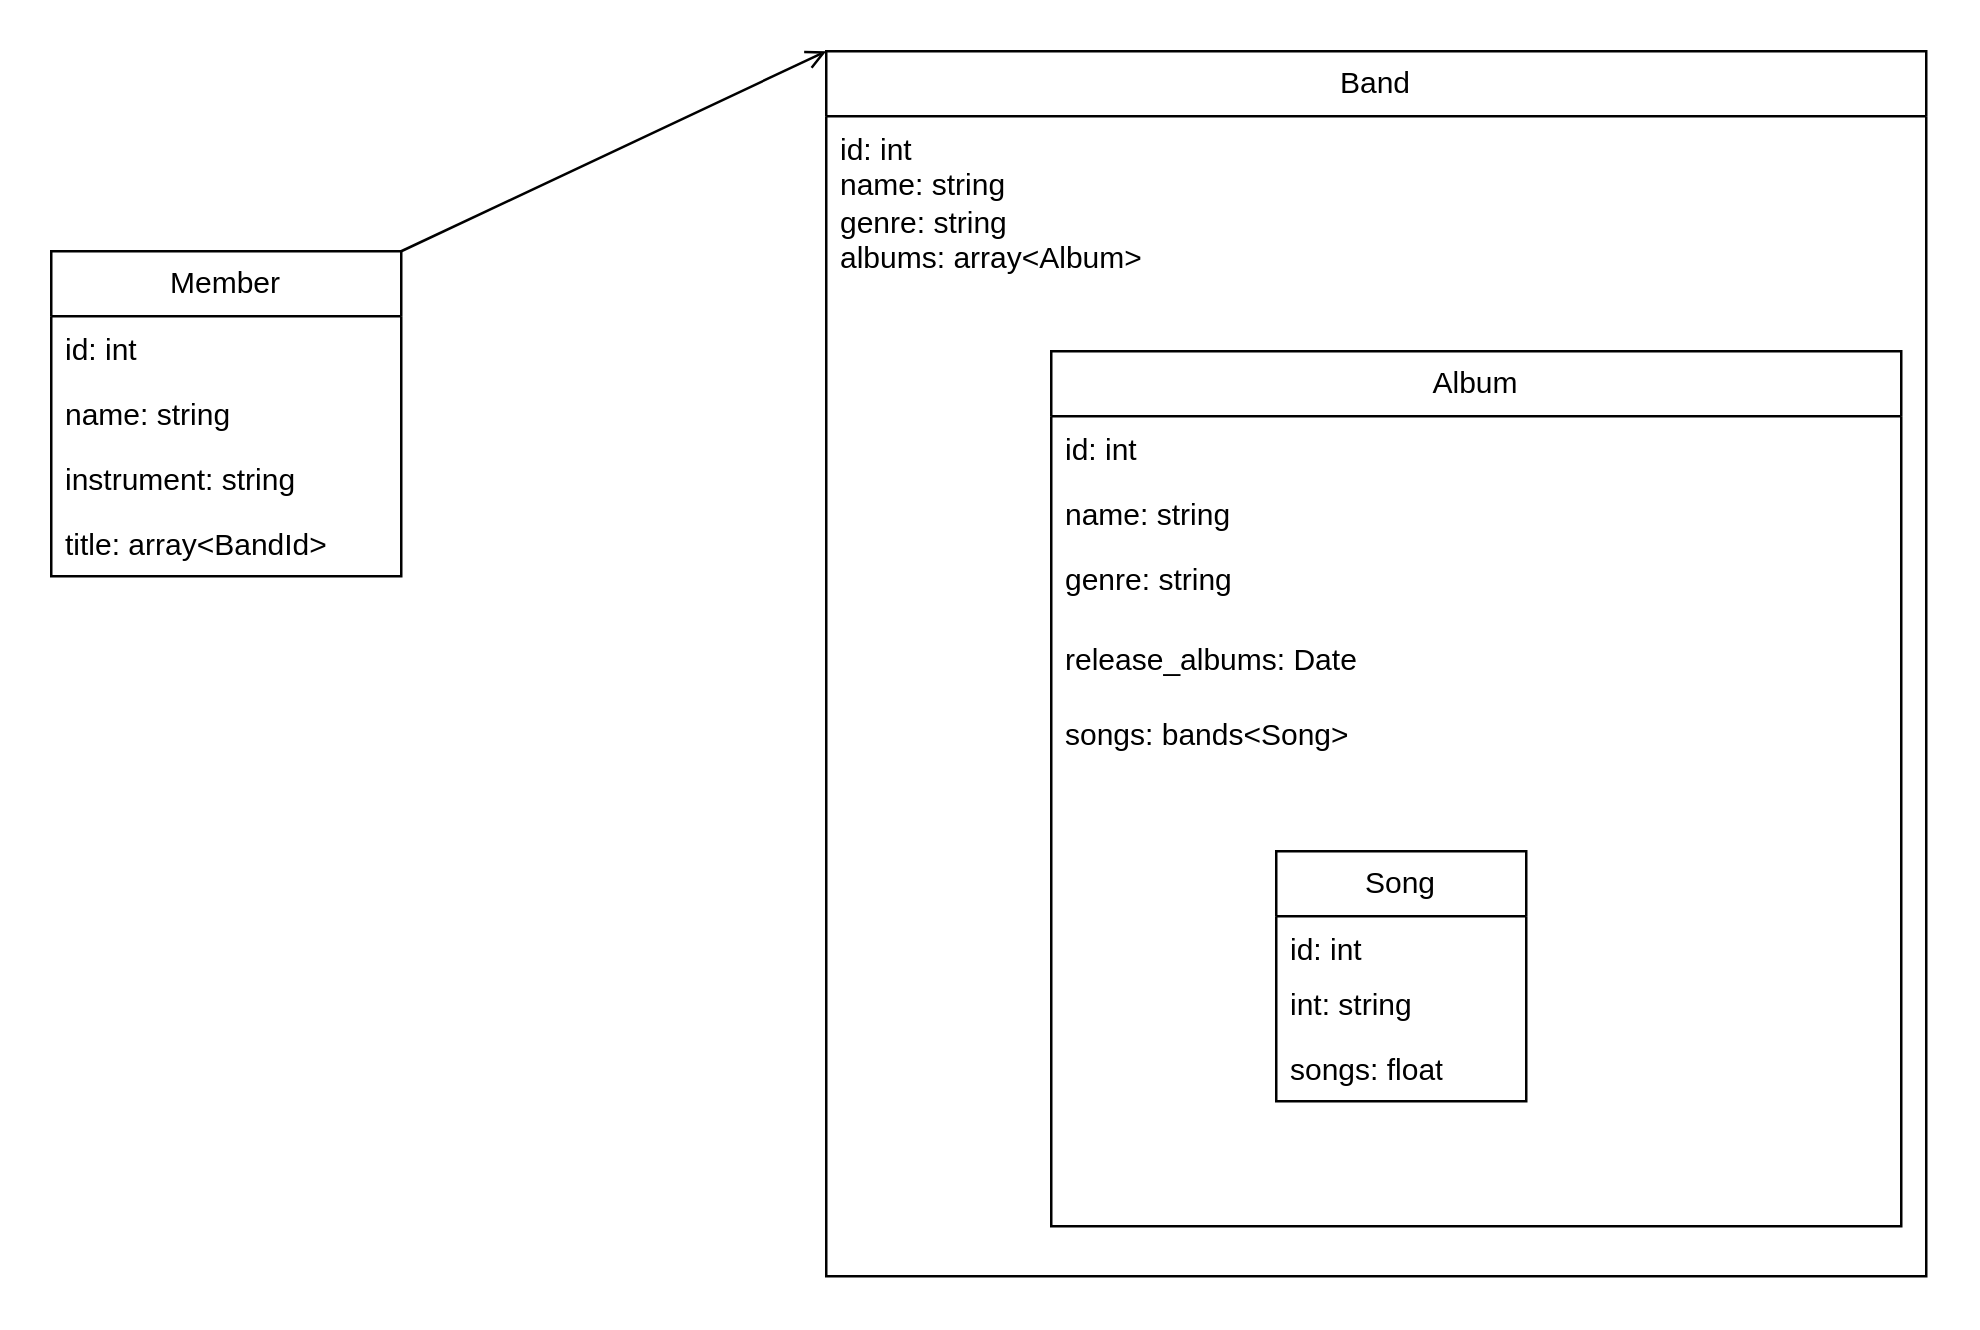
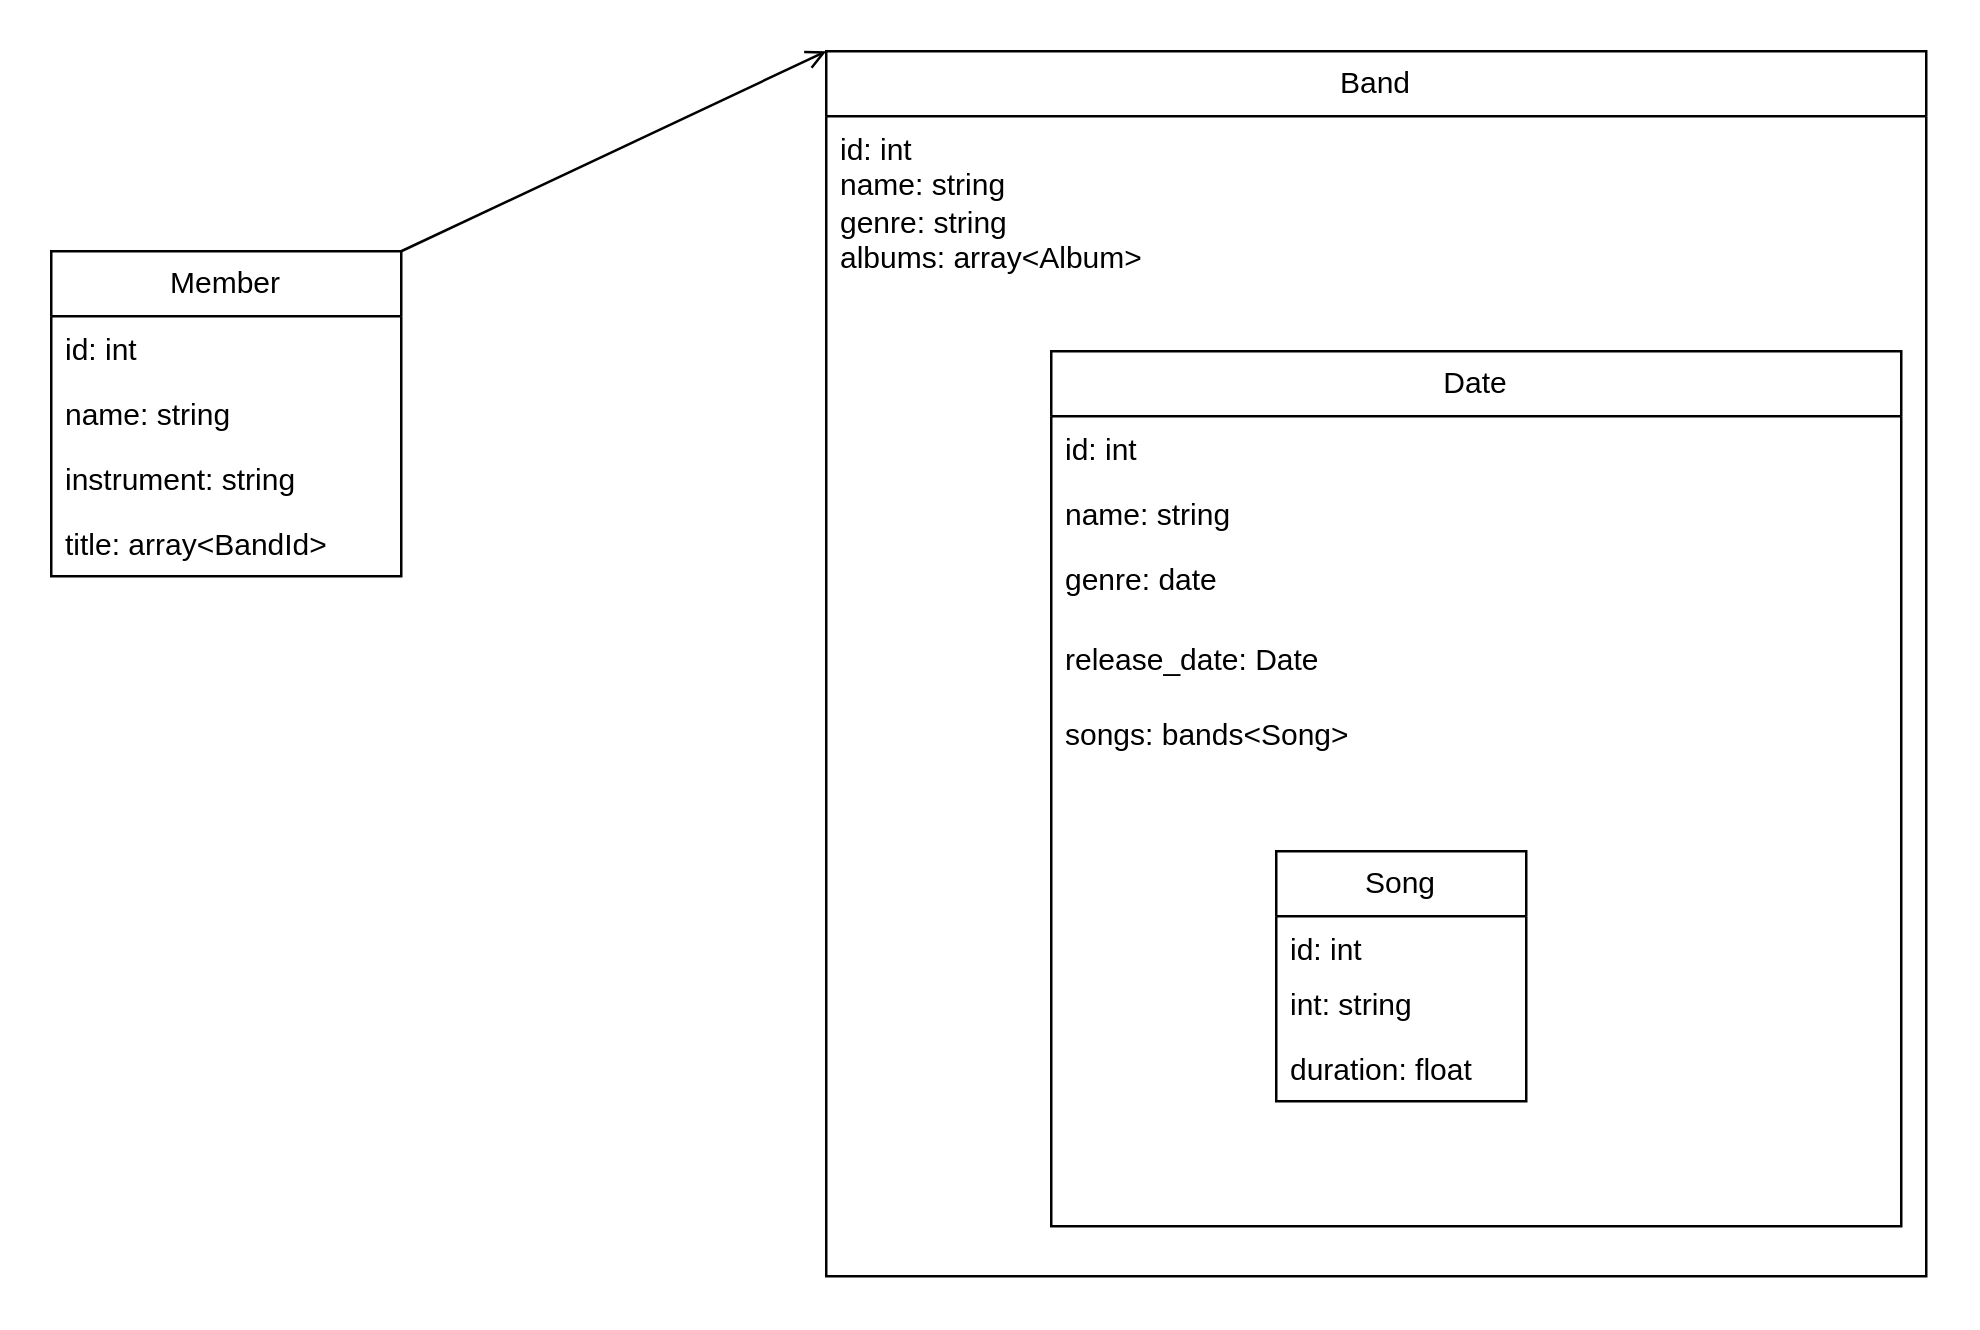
node "Album": label "Album" -> "Date"
node "genre: string": label "genre: string" -> "genre: date"
node "release_albums: Date": label "release_albums: Date" -> "release_date: Date"
node "songs: float": label "songs: float" -> "duration: float"
